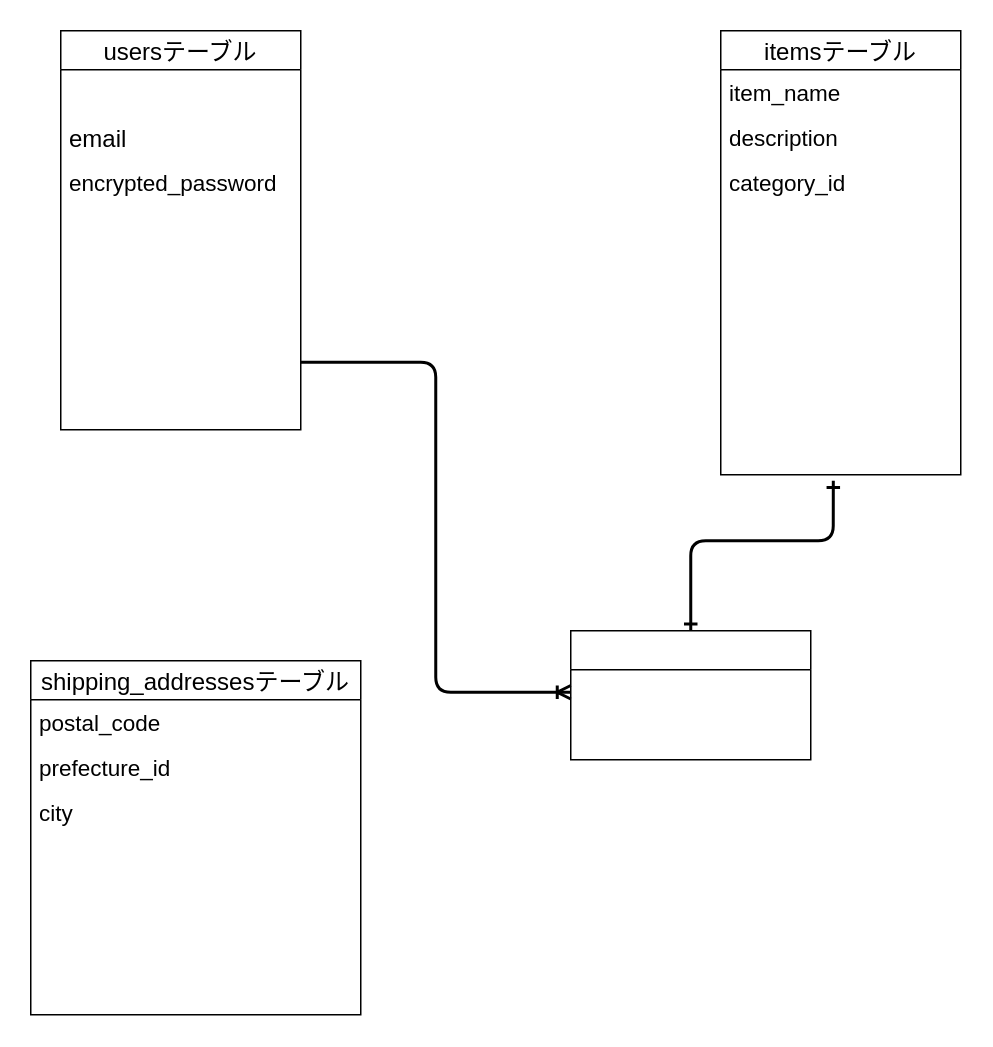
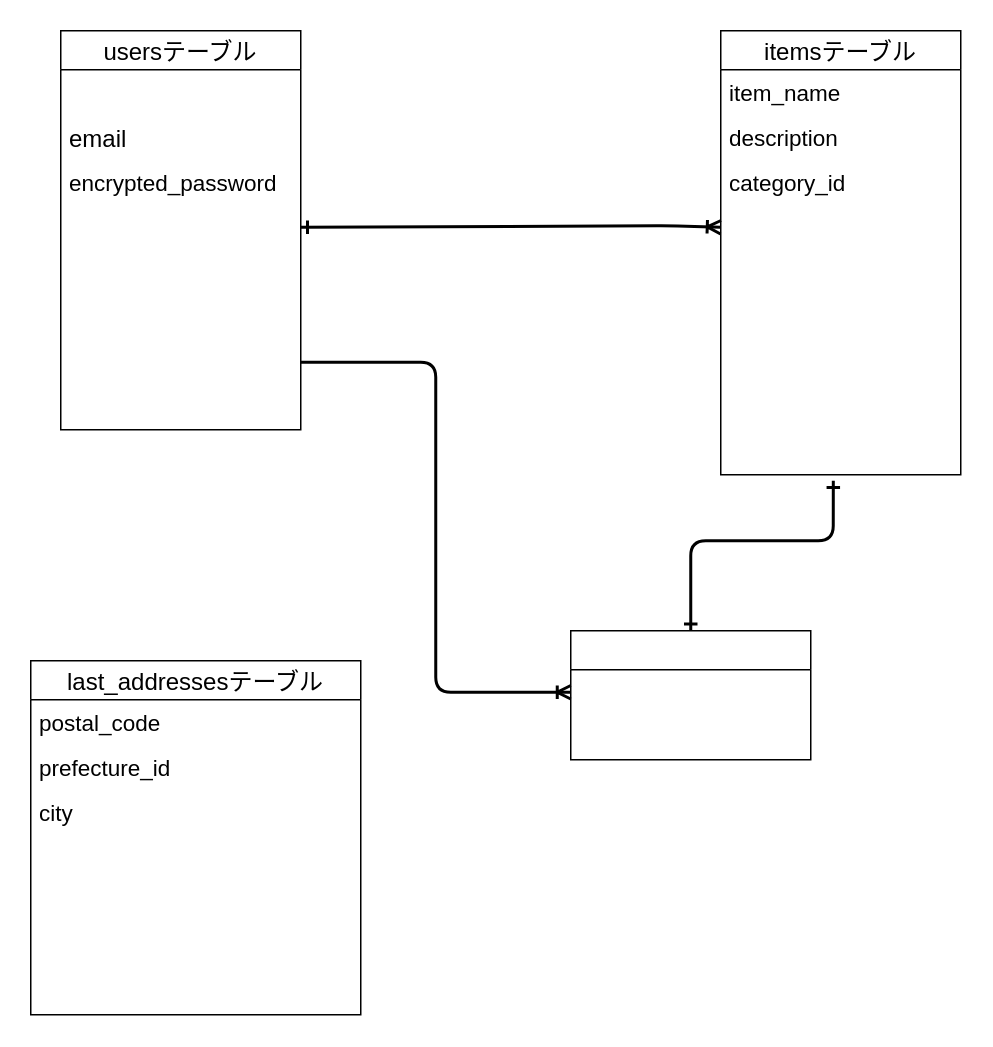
edge "last_name" -- "state_id": added
node "shipping_addressesテーブル": label "shipping_addressesテーブル" -> "last_addressesテーブル"
